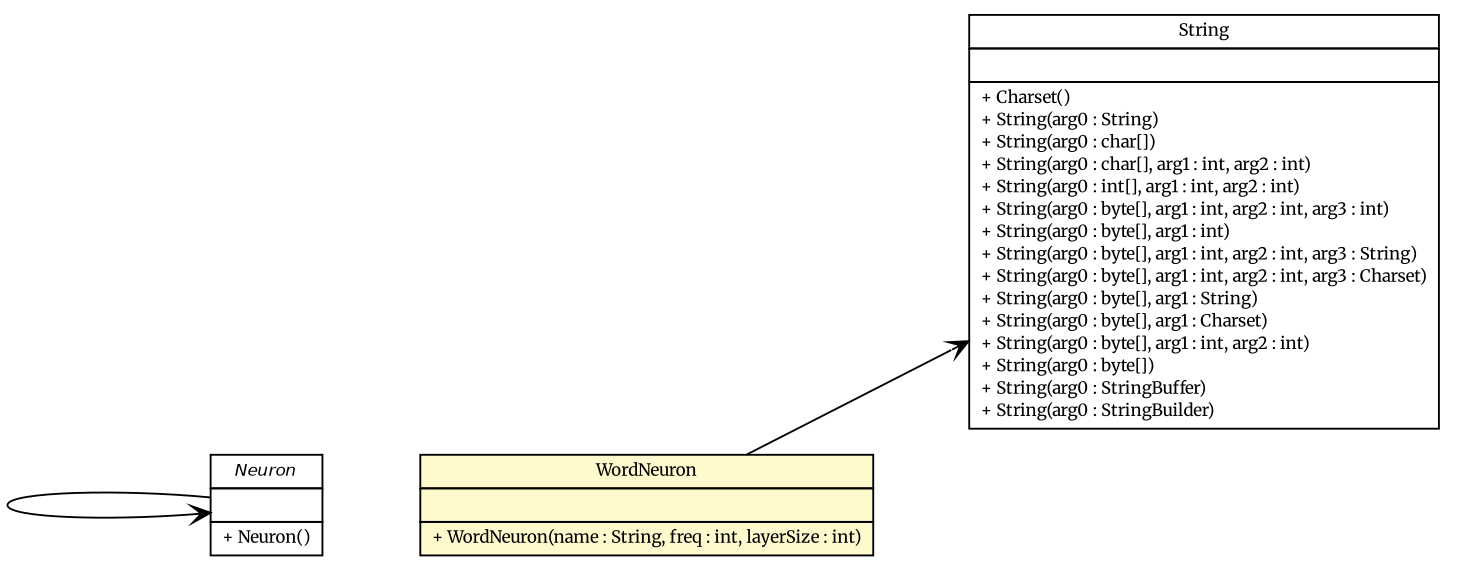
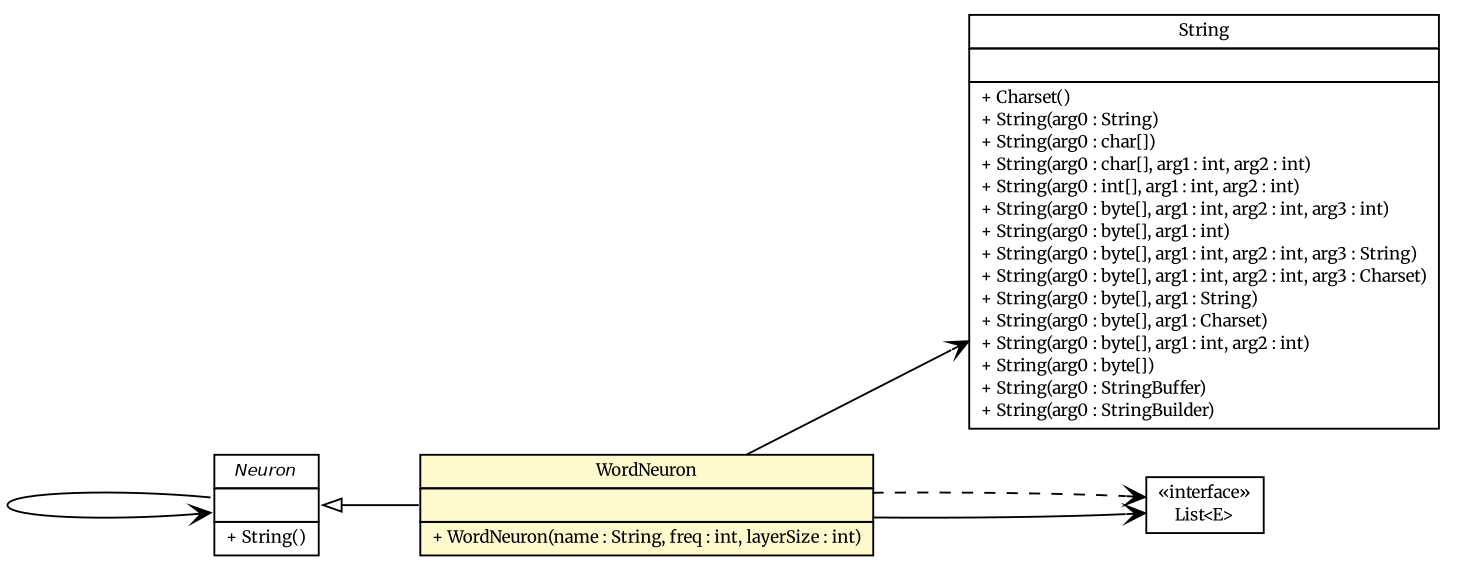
edge "WordNeuron" -> "Neuron": added
node "List<E>": added
node "Neuron": text "+ Neuron()" -> "+ String()"
